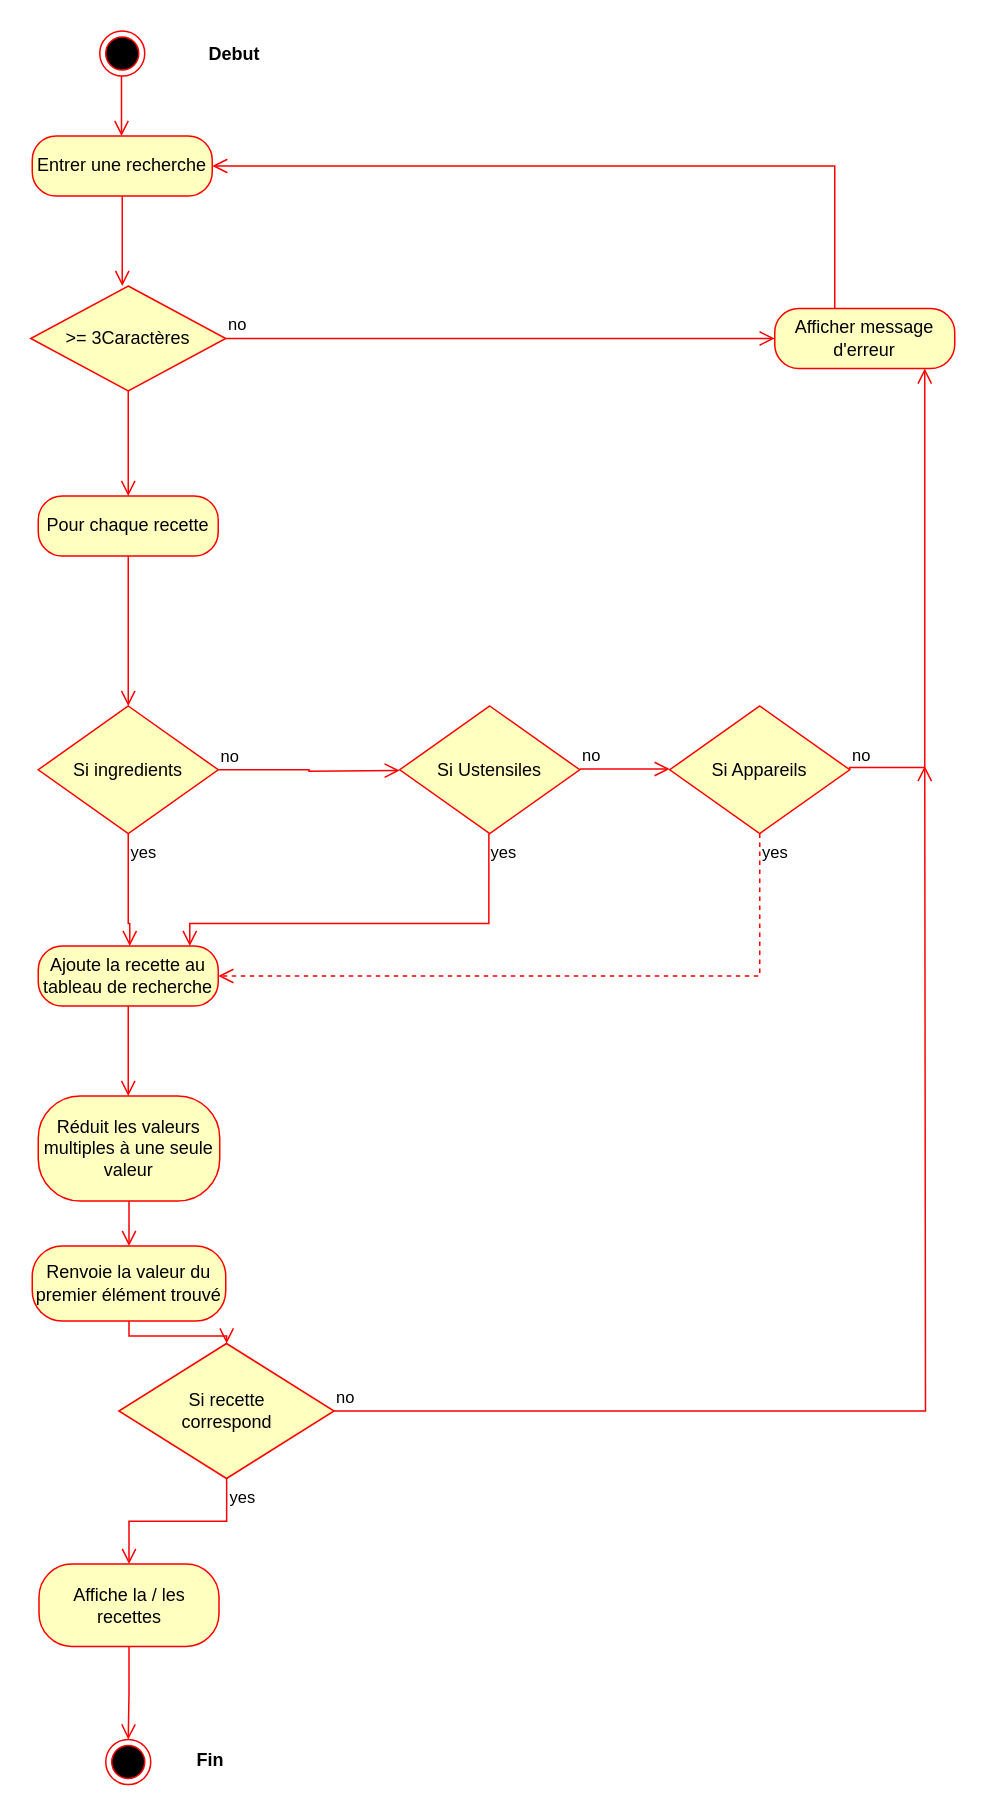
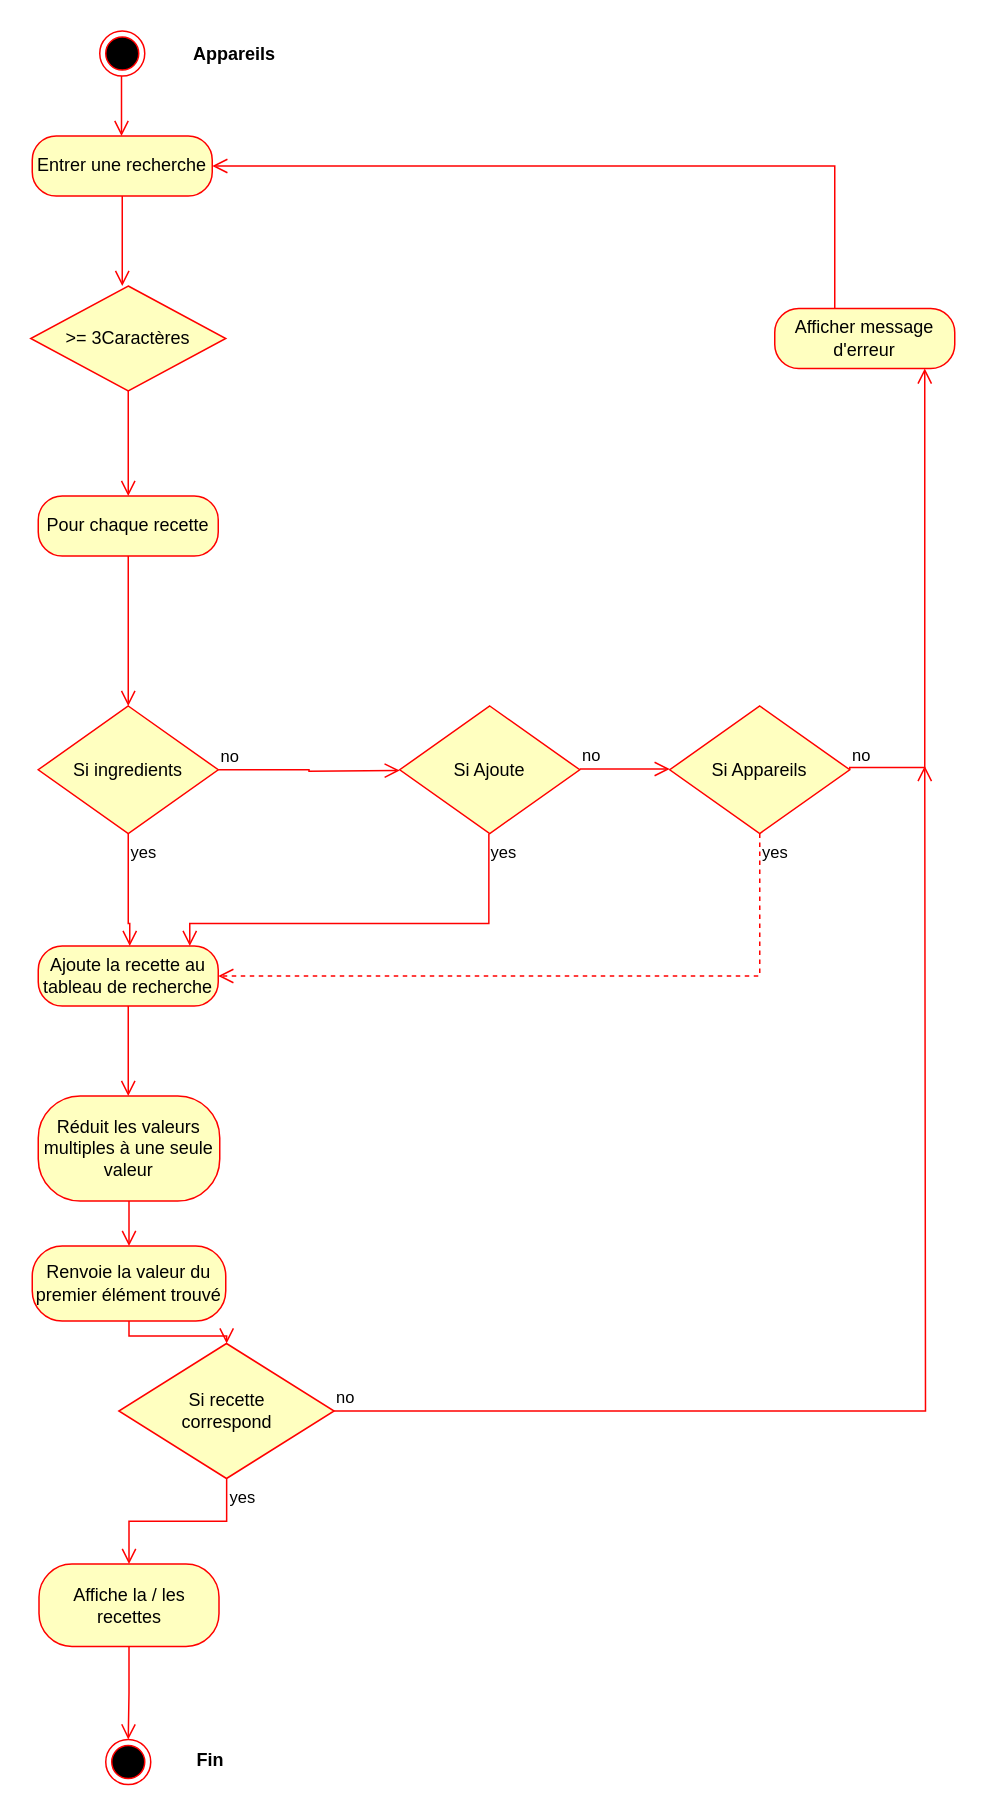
node "Debut": label "Debut" -> "Appareils"
edge ">= 3Caractères" -> "Afficher message d'erreur": removed, label "no"
node "Si Ustensiles": label "Si Ustensiles" -> "Si Ajoute"
